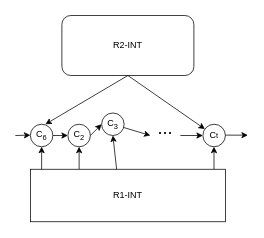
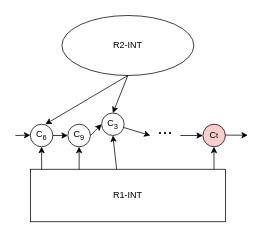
node "R2-INT": shape rounded rectangle -> ellipse
edge "R2-INT" -> "Ct": now "R2-INT" -> "C3"
node "C2": label "C2" -> "C9"
node "Ct": fillcolor #ffffff -> #f8cecc
